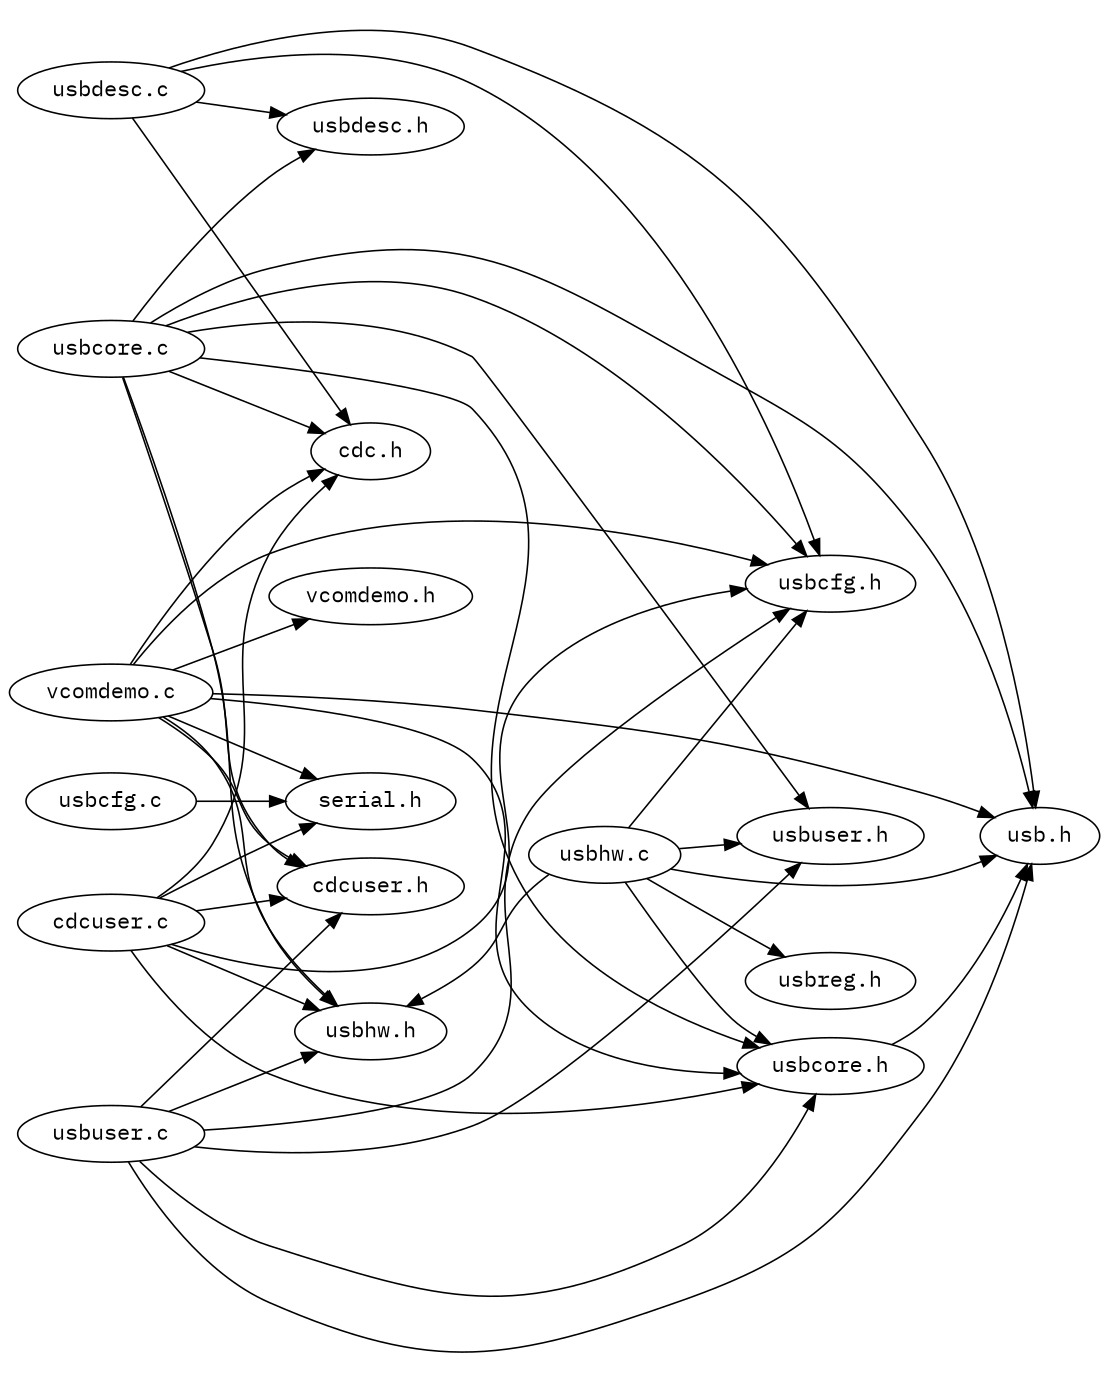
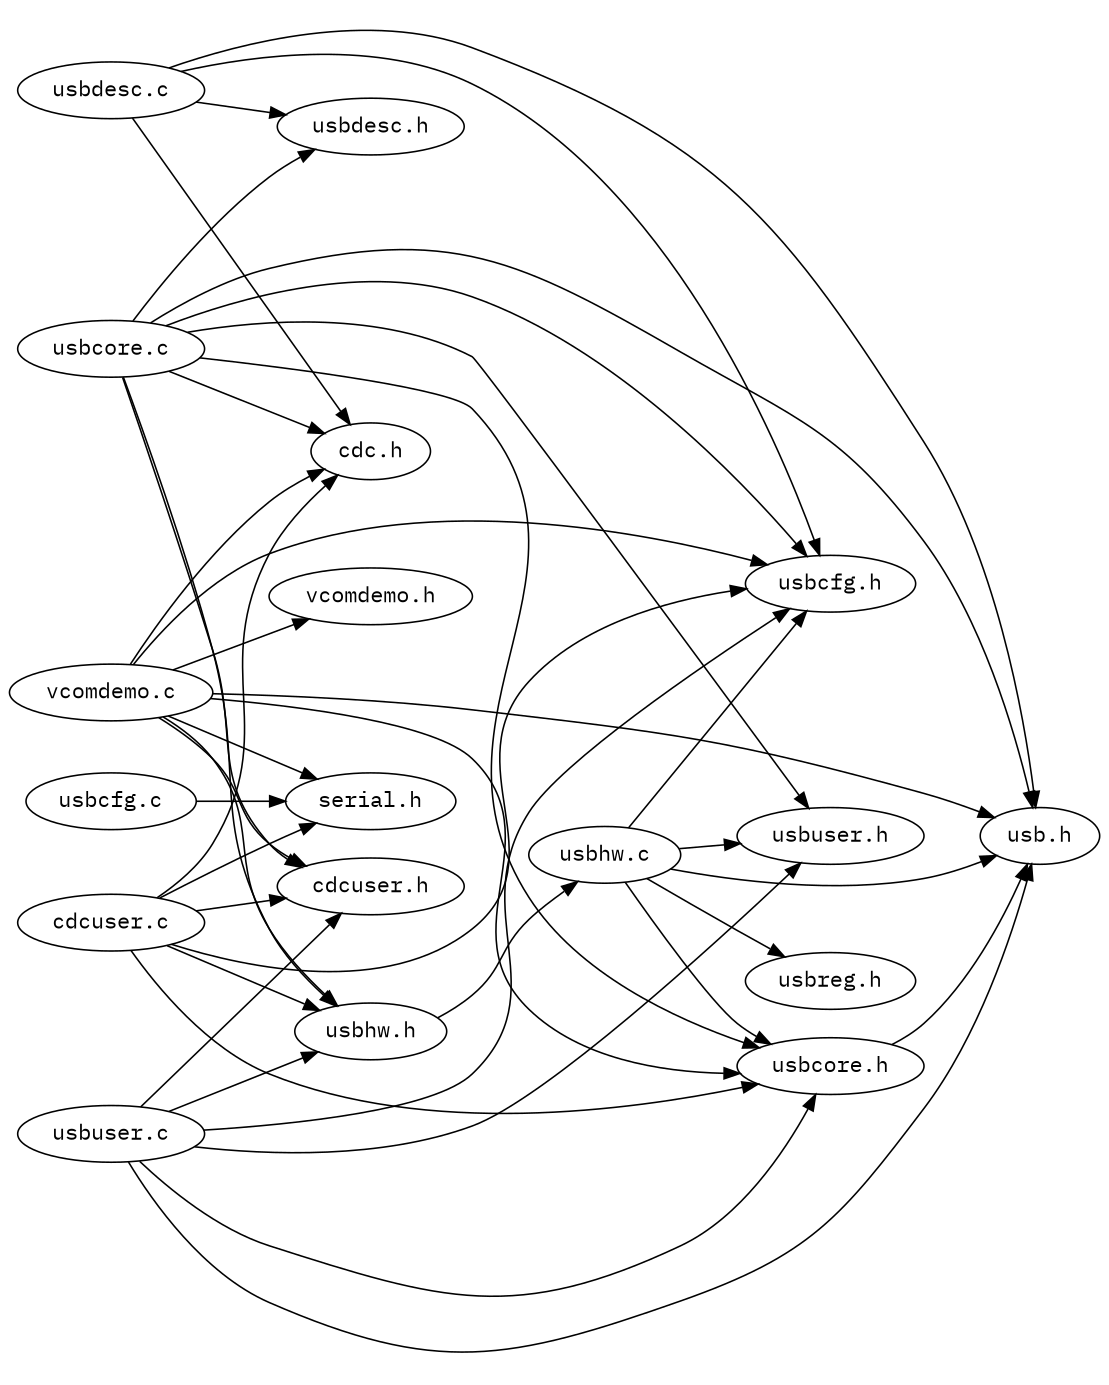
edge "usbhw.c" -> "usbhw.h": reversed
